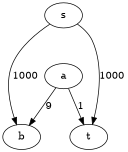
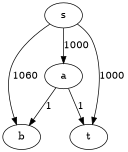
edge "s" -> "a": added, label "1000"
edge "s" -> "b": label "1000" -> "1060"
edge "a" -> "b": label "9" -> "1"
